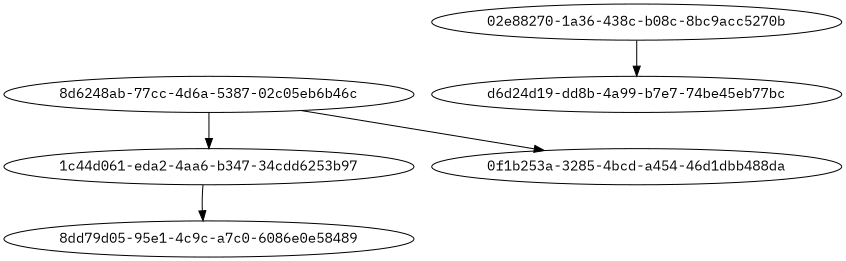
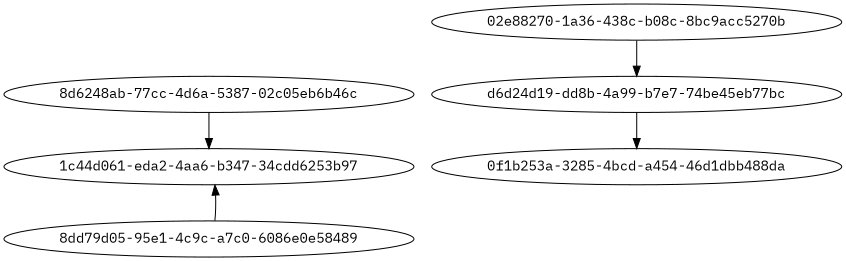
edge "8d6248ab-77cc-4d6a-5387-02c05eb6b46c" -> "0f1b253a-3285-4bcd-a454-46d1dbb488da": now "d6d24d19-dd8b-4a99-b7e7-74be45eb77bc" -> "0f1b253a-3285-4bcd-a454-46d1dbb488da"
edge "1c44d061-eda2-4aa6-b347-34cdd6253b97" -> "8dd79d05-95e1-4c9c-a7c0-6086e0e58489": reversed
